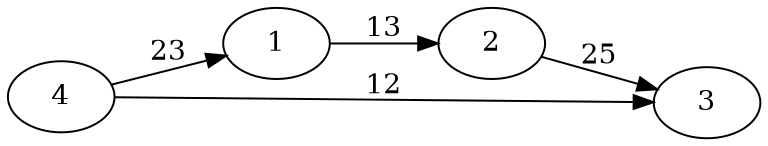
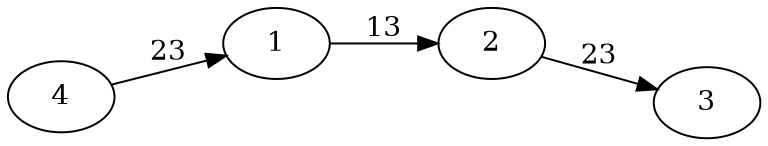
edge "2" -> "3": label "25" -> "23"
edge "4" -> "3": removed, label "12"
